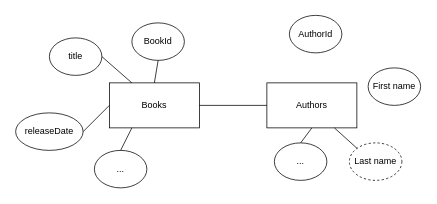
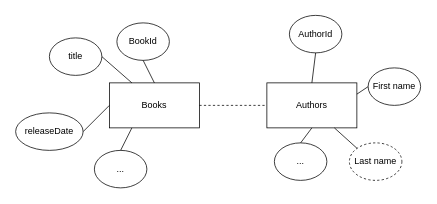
node "BookId": moved (158, 42) -> (143, 42)
edge "AuthorId" -- "Authors": added
edge "First name" -- "Authors": added
edge "Books" -- "Authors": style solid -> dashed
